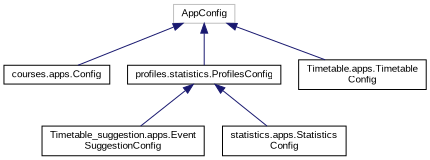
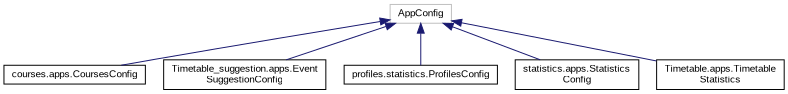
node "courses.apps.Config": label "courses.apps.Config" -> "courses.apps.CoursesConfig"
node "Timetable.apps.Timetable Config": label "Timetable.apps.Timetable Config" -> "Timetable.apps.Timetable Statistics"
edge "Timetable_suggestion.apps.Event SuggestionConfig" -> "profiles.statistics.ProfilesConfig": now "Timetable_suggestion.apps.Event SuggestionConfig" -> "AppConfig"
edge "statistics.apps.Statistics Config" -> "profiles.statistics.ProfilesConfig": now "statistics.apps.Statistics Config" -> "AppConfig"
